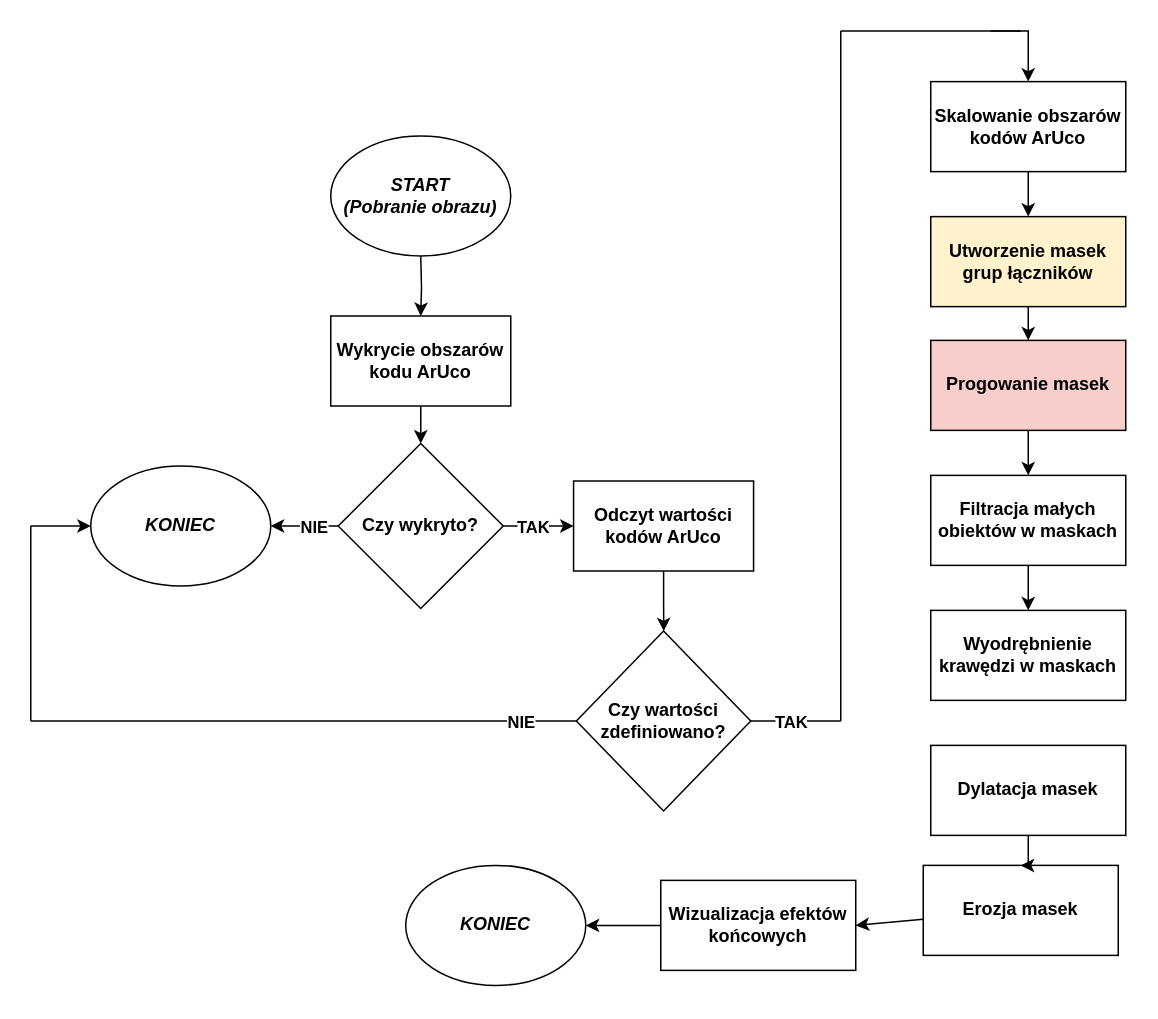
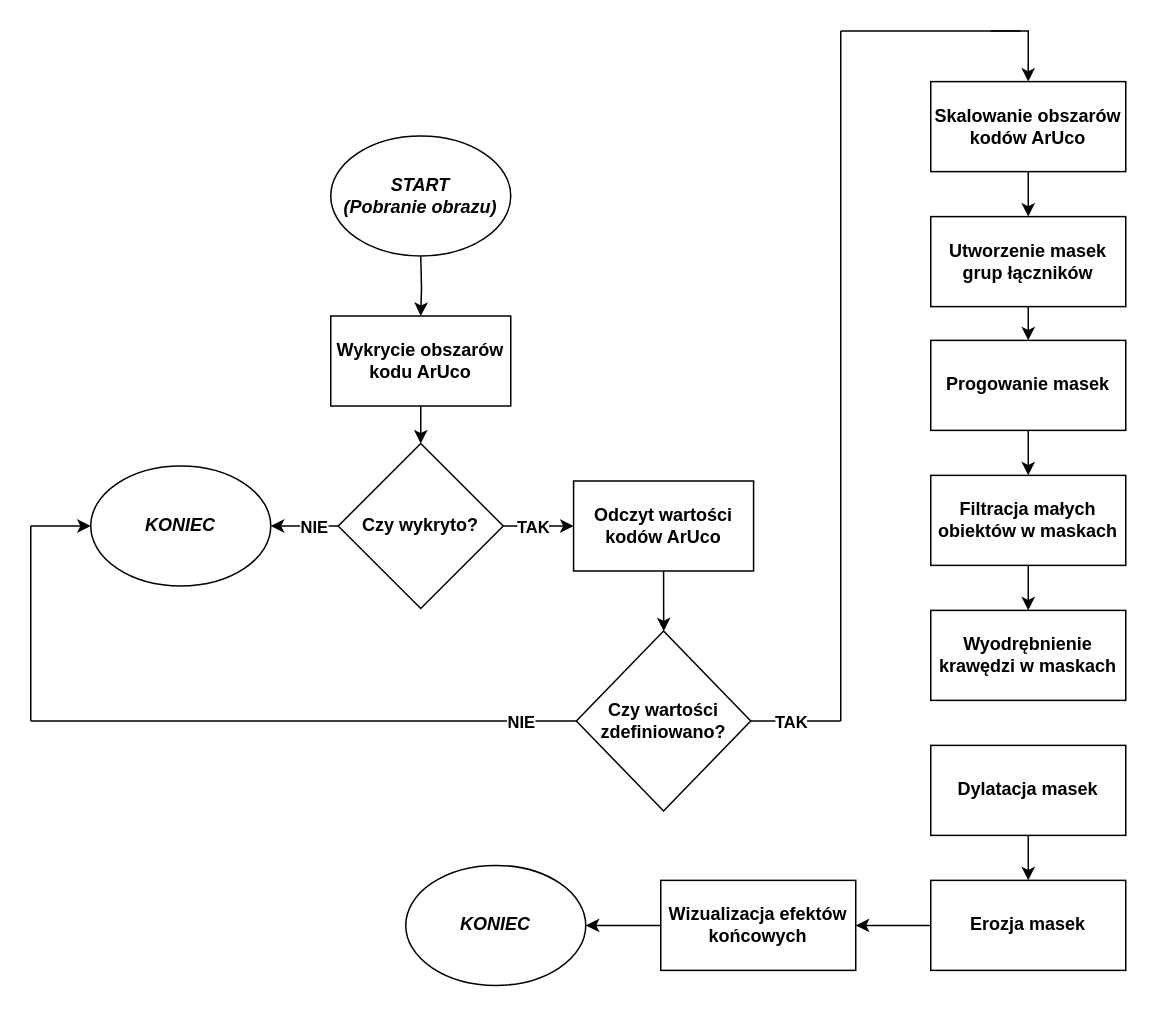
node "Utworzenie masek grup łączników": fillcolor #fff2cc -> #ffffff
node "Progowanie masek": fillcolor #f8cecc -> #ffffff
node "Erozja masek": moved (1021, 910) -> (1028, 925)
